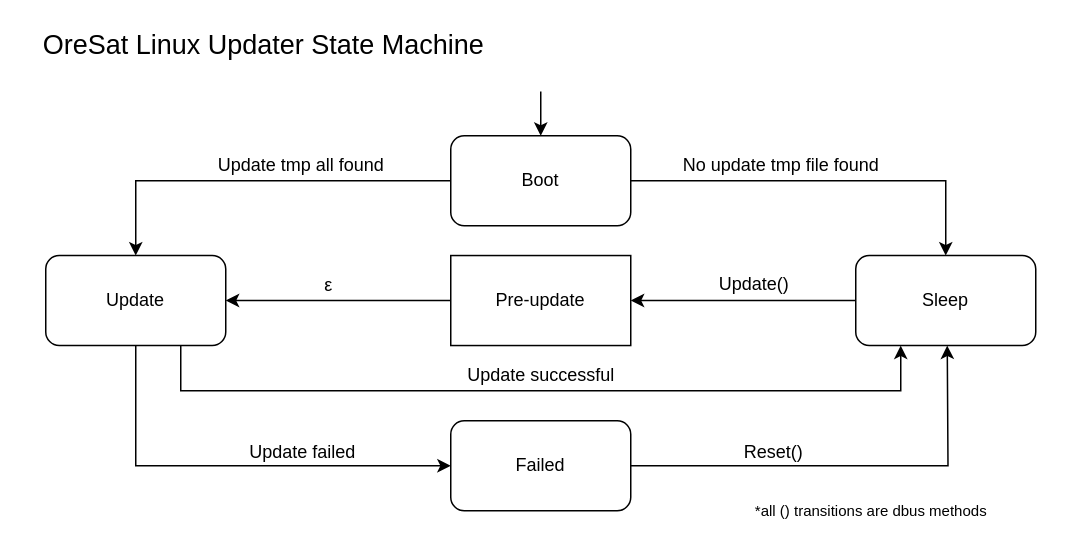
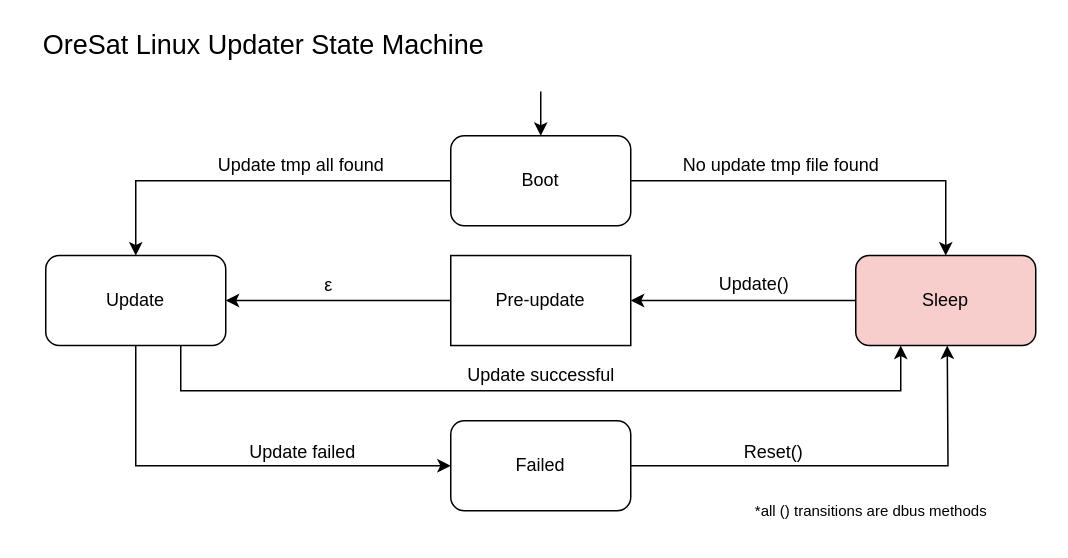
node "Sleep": fillcolor #ffffff -> #f8cecc
